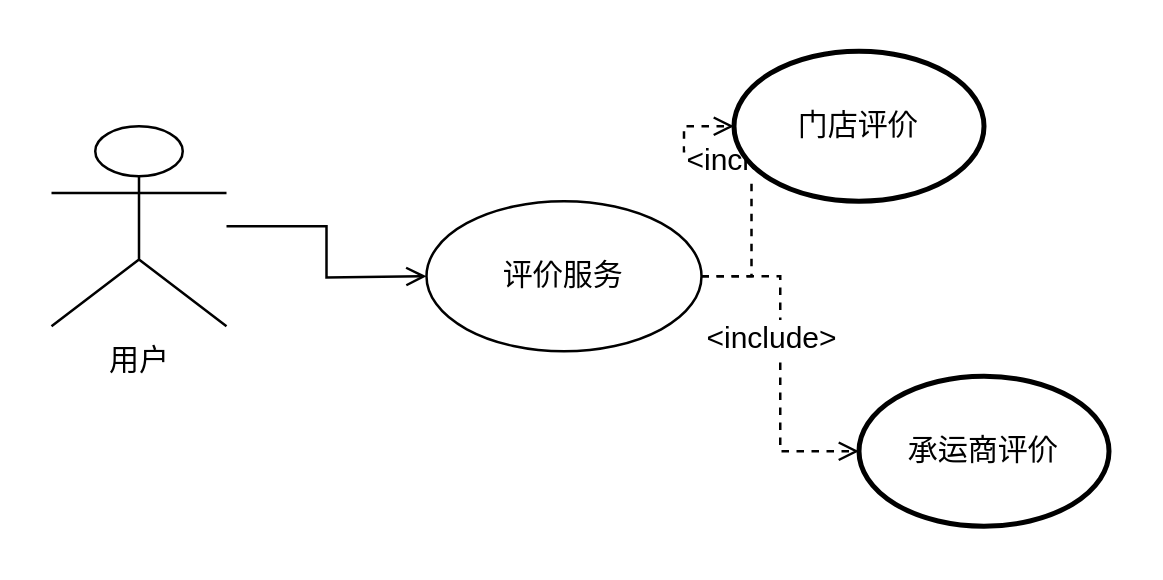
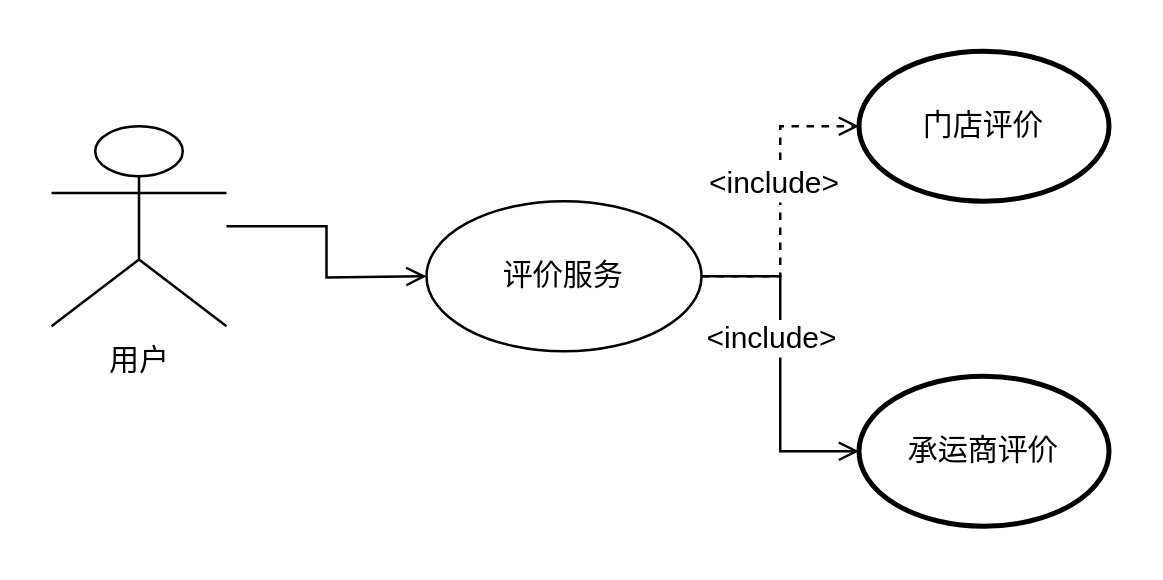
node "门店评价": moved (859, 126) -> (984, 126)
edge "评价服务" -> "承运商评价": style dashed -> solid
